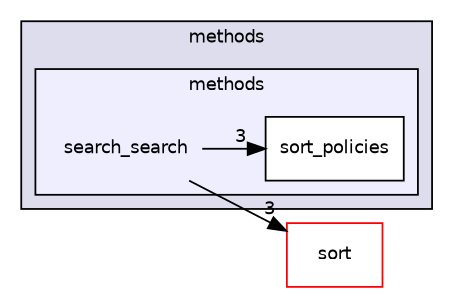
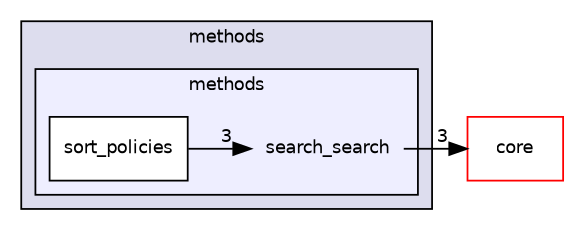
edge "search_search" -> "sort_policies": reversed
node "sort": label "sort" -> "core"
